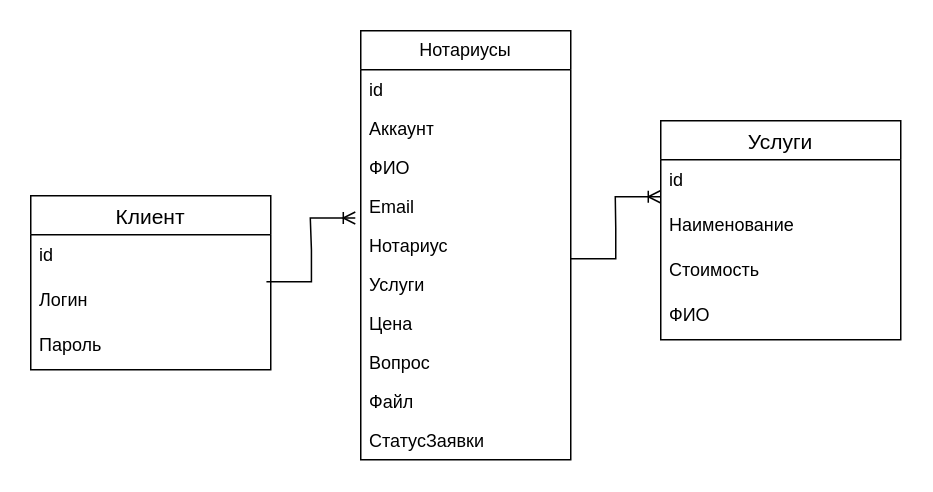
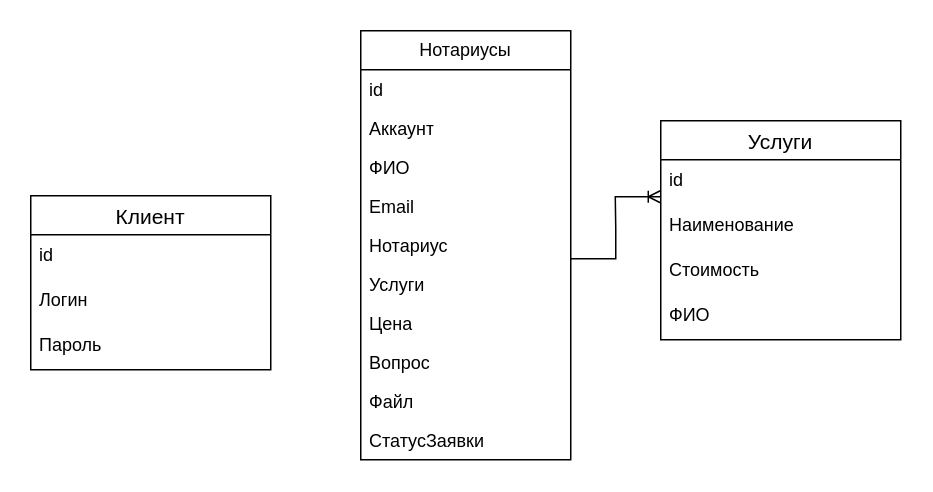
edge "Логин" -> "Нотариус": removed
